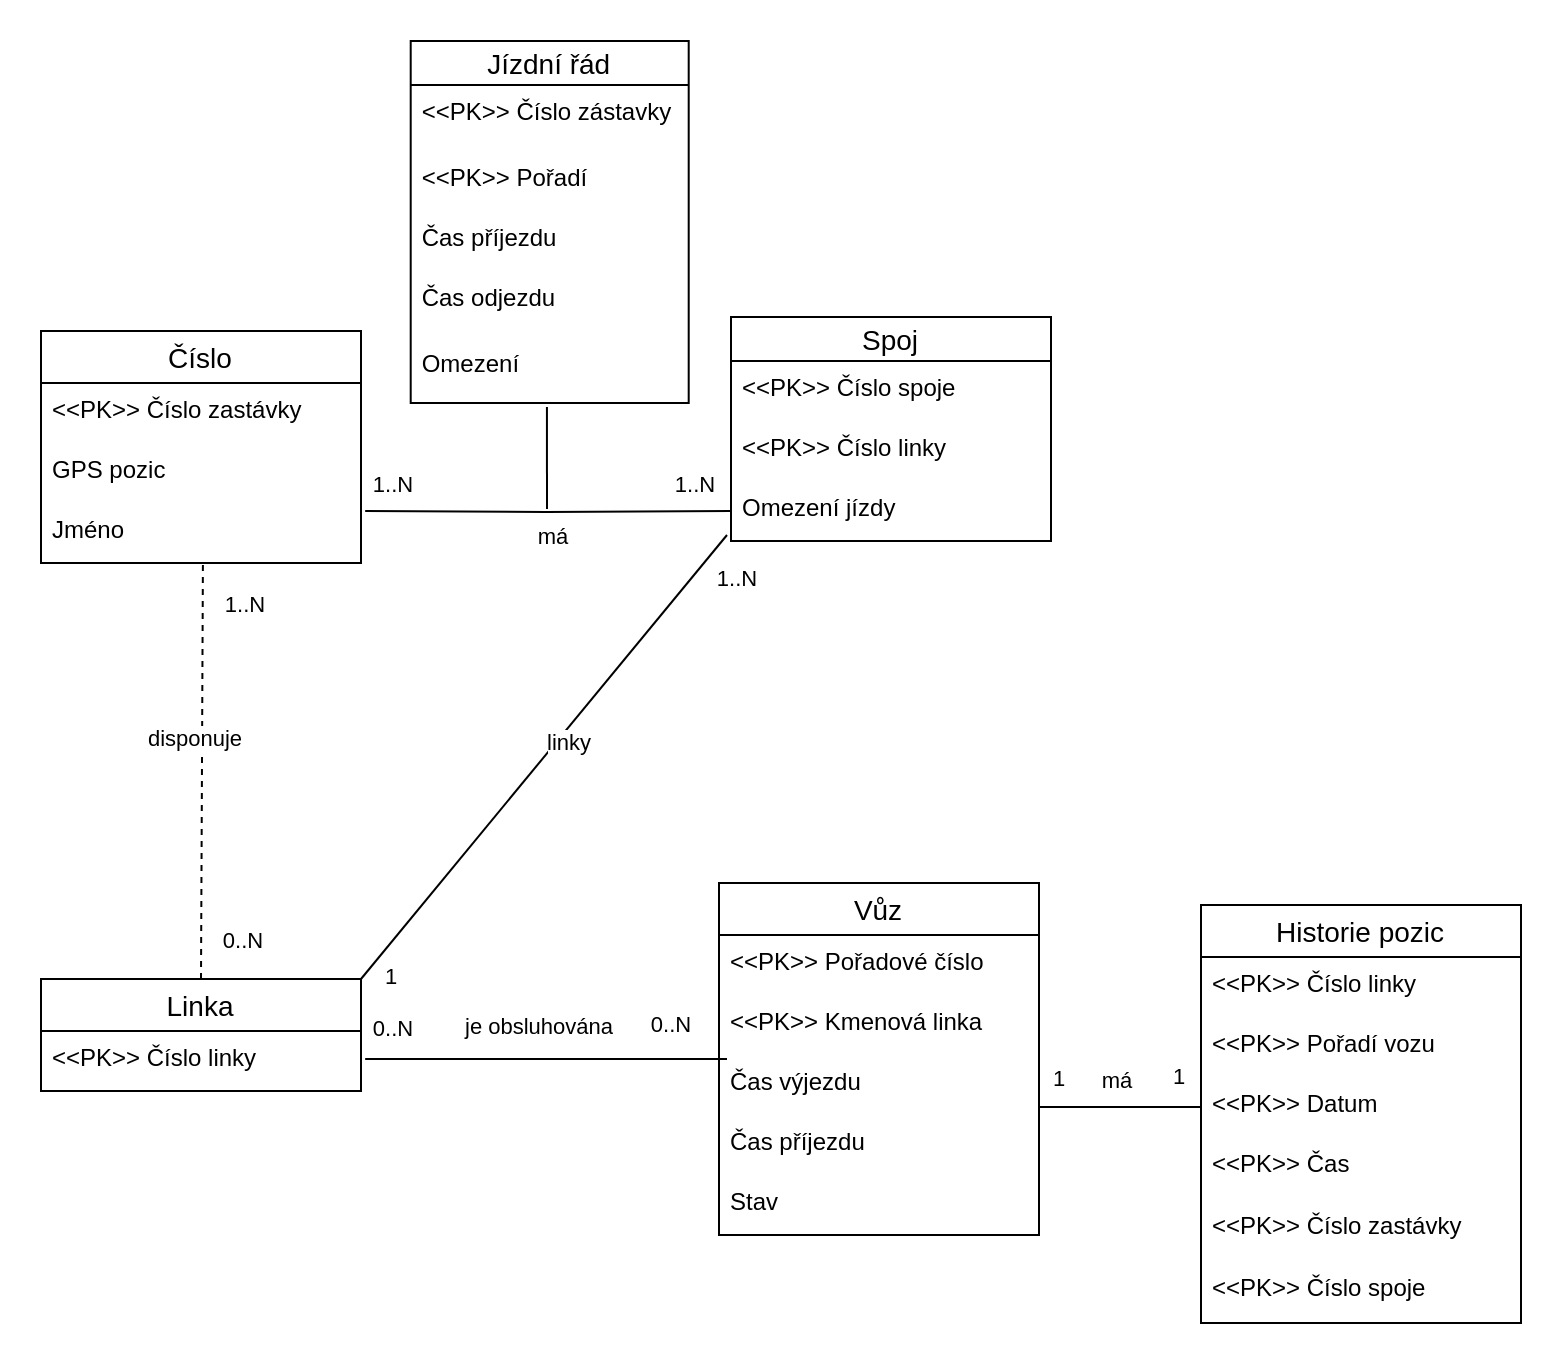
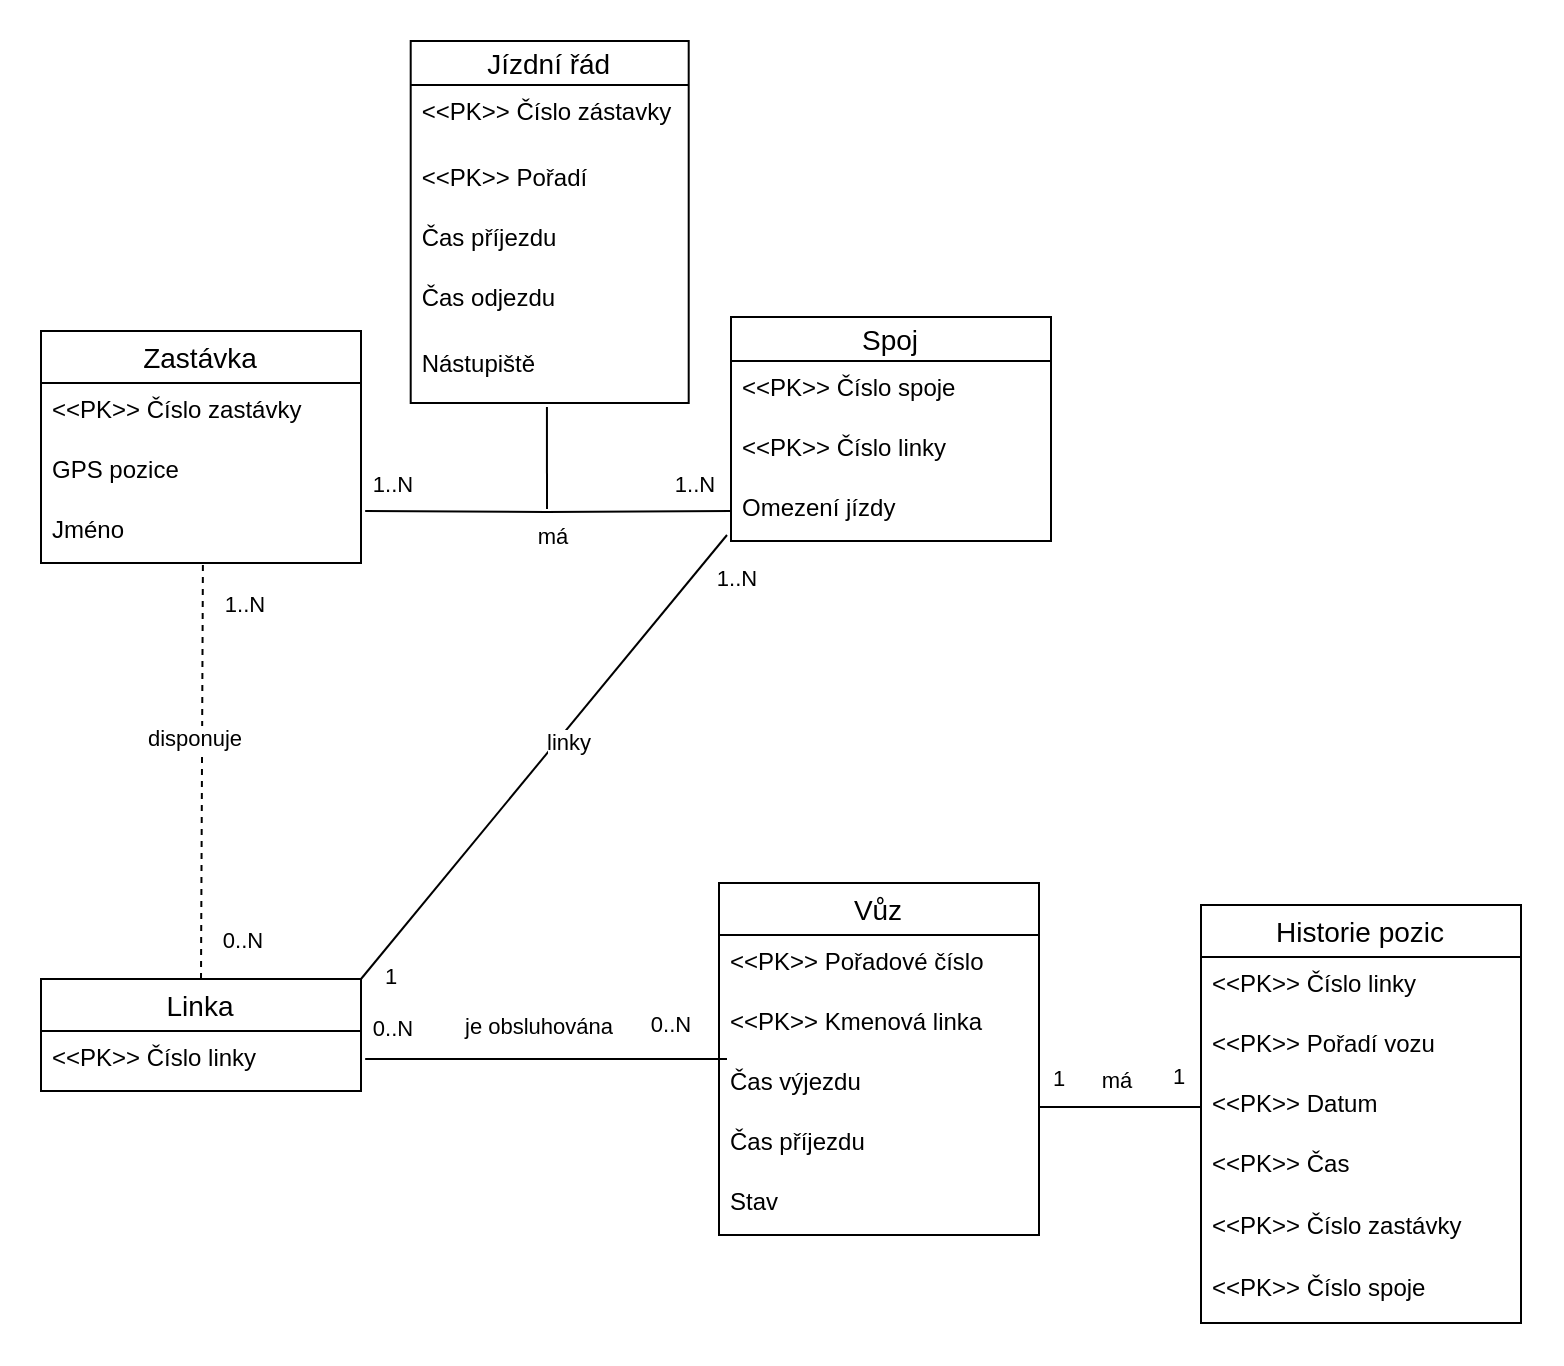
node "Číslo": label "Číslo" -> "Zastávka"
node "Omezení": label "Omezení" -> "Nástupiště"
node "GPS pozic": label "GPS pozic" -> "GPS pozice"
